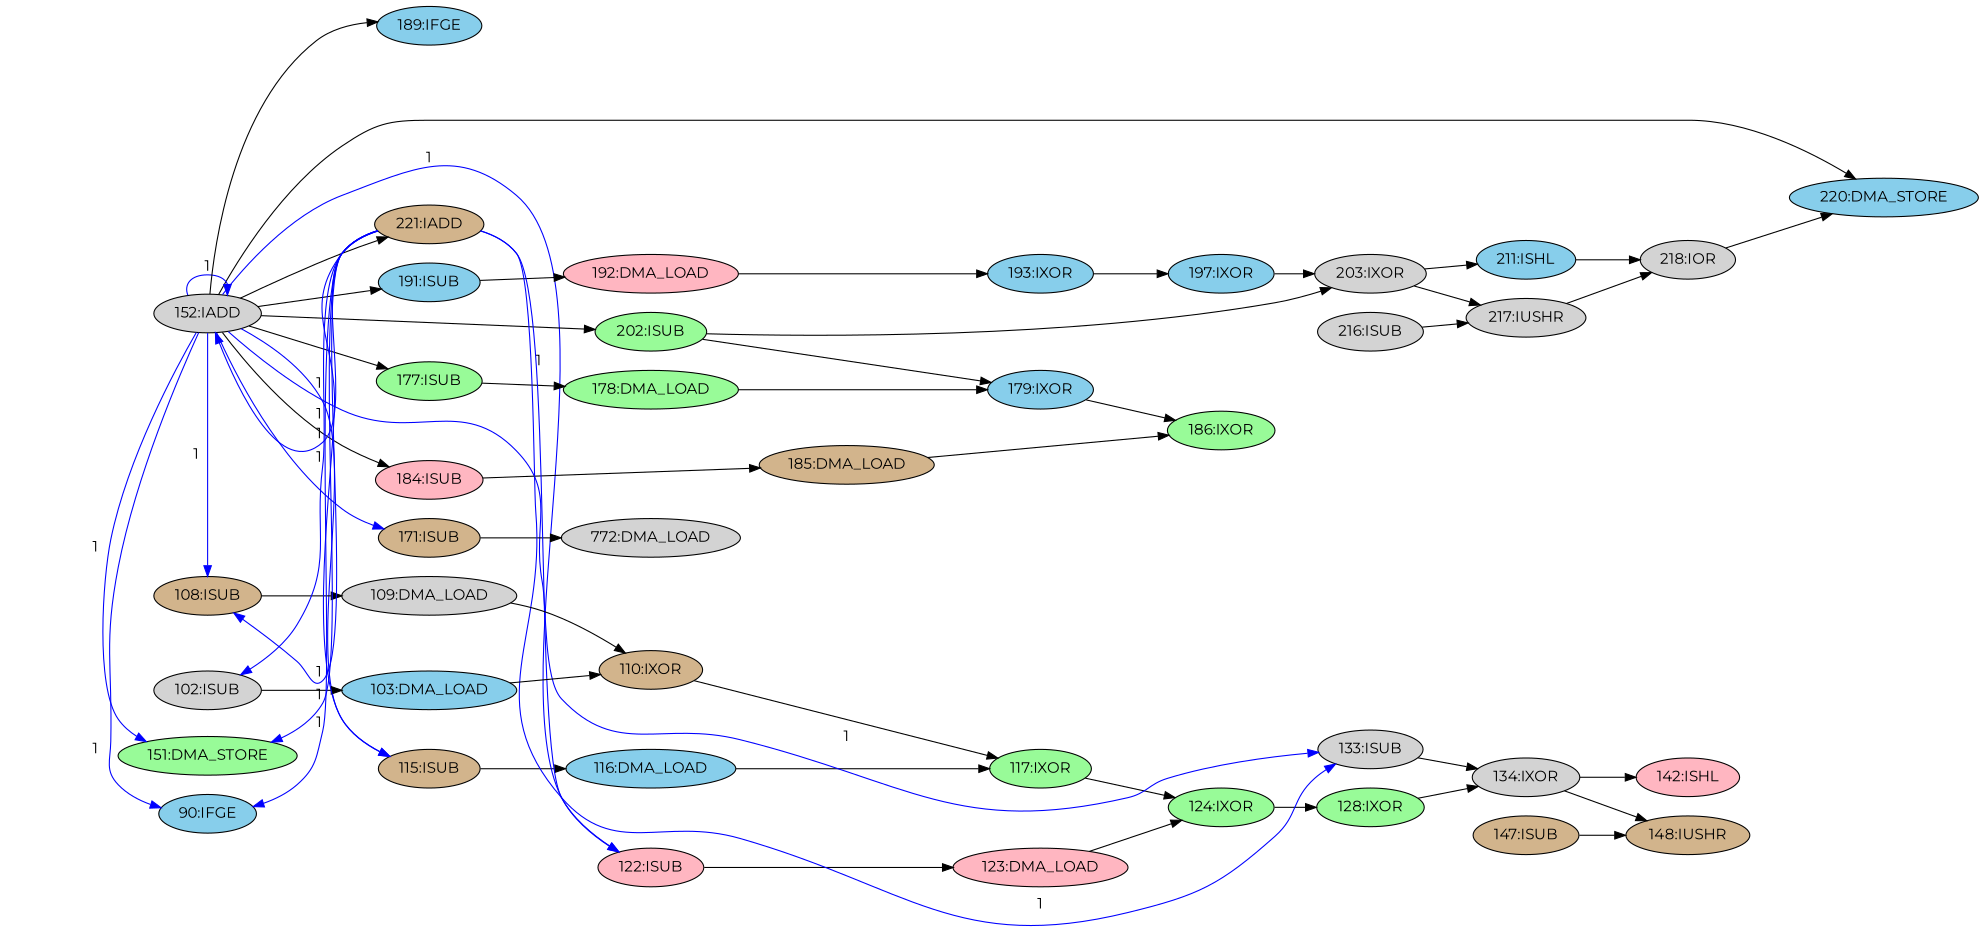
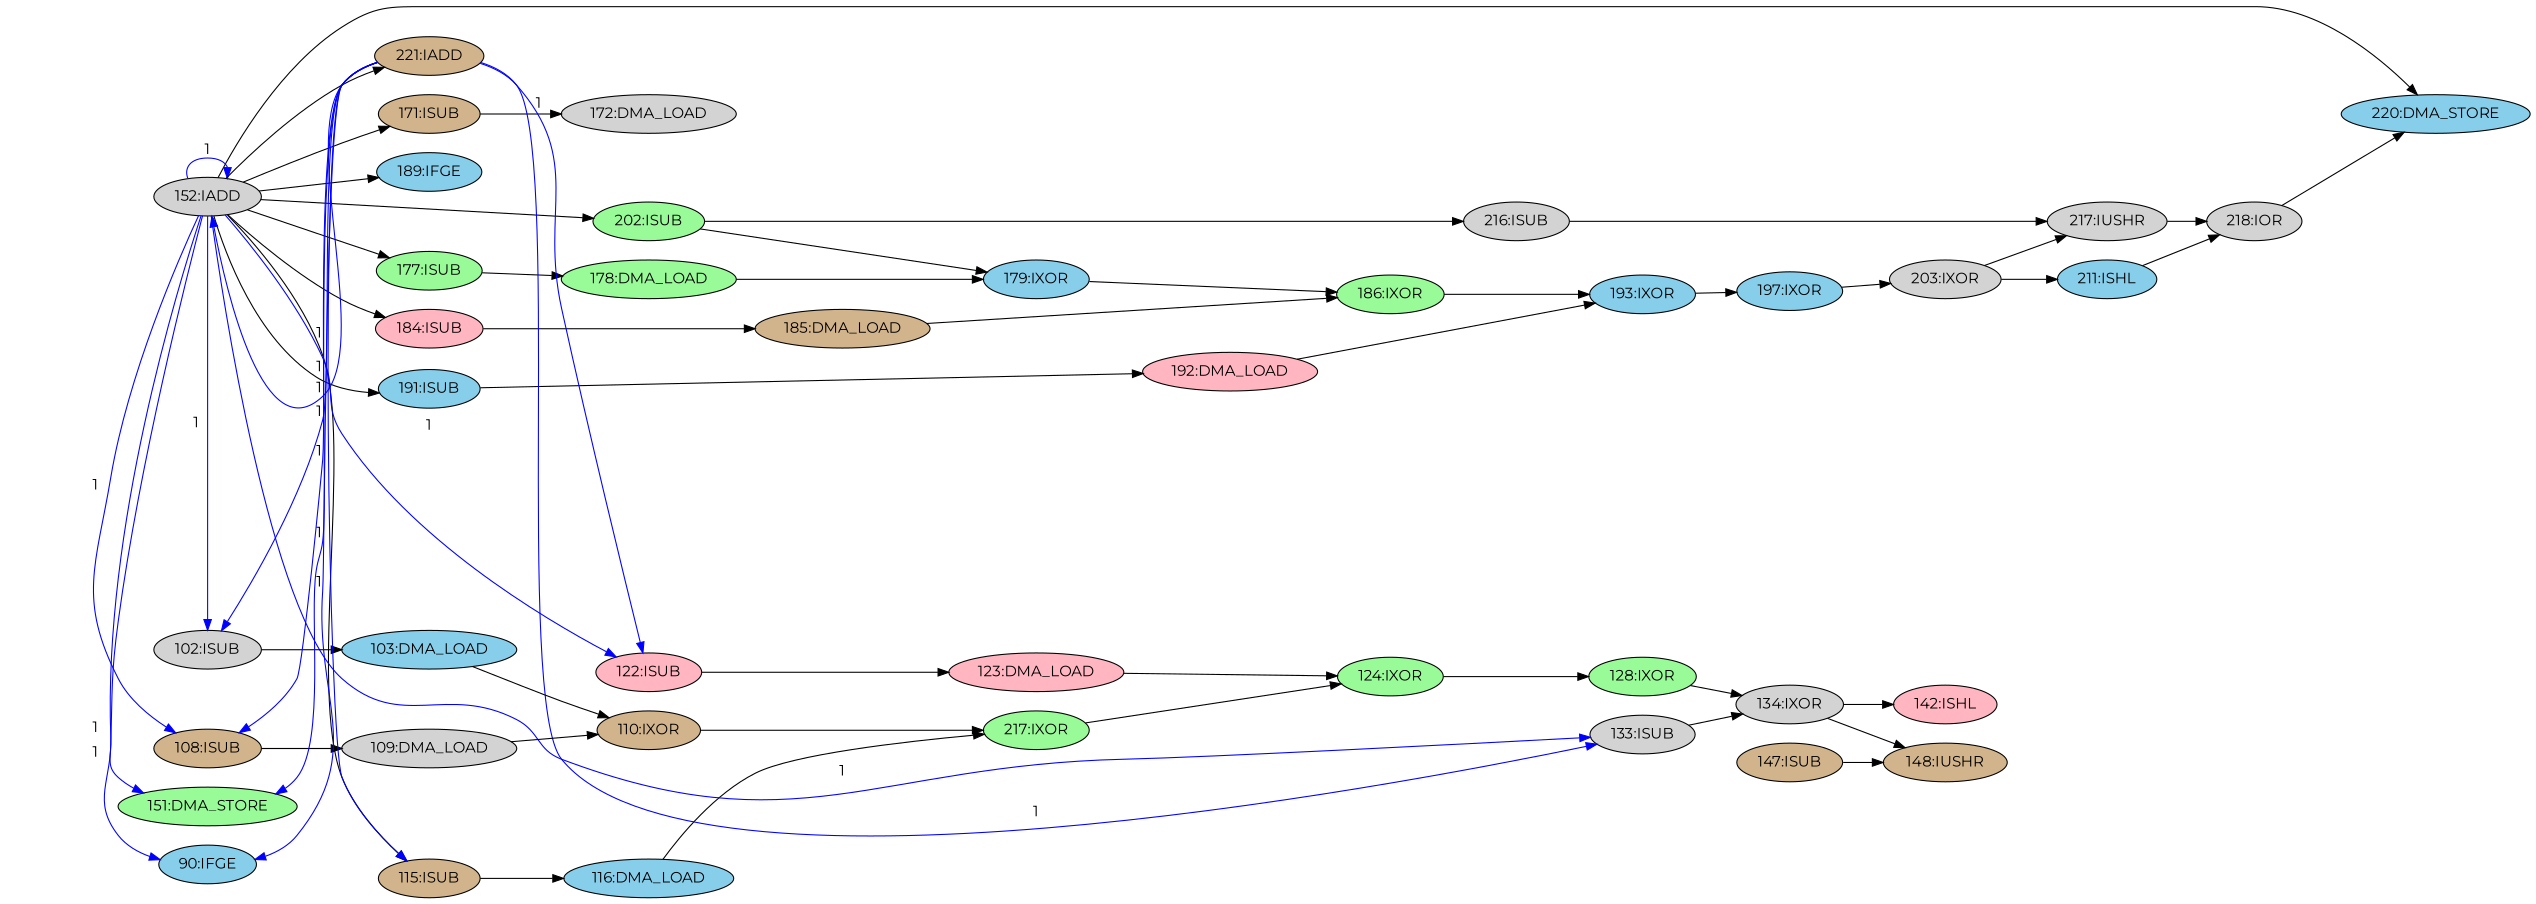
edge "186:IXOR" -> "193:IXOR": added
edge "202:ISUB" -> "203:IXOR": now "202:ISUB" -> "216:ISUB"
edge "152:IADD" -> "102:ISUB": added, label "1"
edge "152:IADD" -> "171:ISUB": color blue -> black
edge "152:IADD" -> "115:ISUB": color blue -> black
node "772:DMA_LOAD": label "772:DMA_LOAD" -> "172:DMA_LOAD"
node "117:IXOR": label "117:IXOR" -> "217:IXOR"
